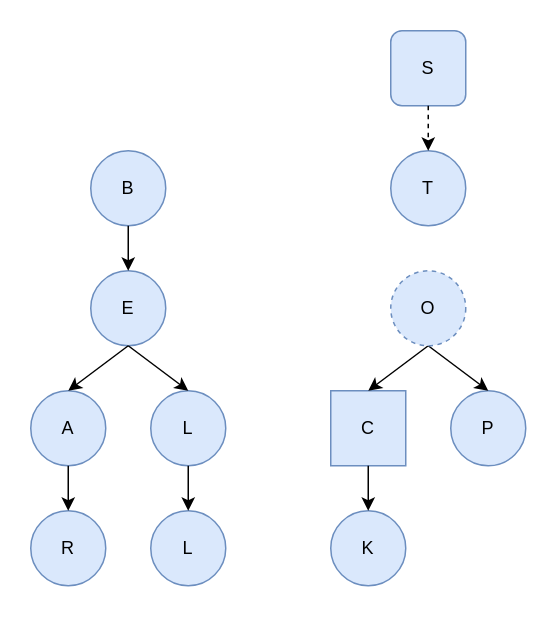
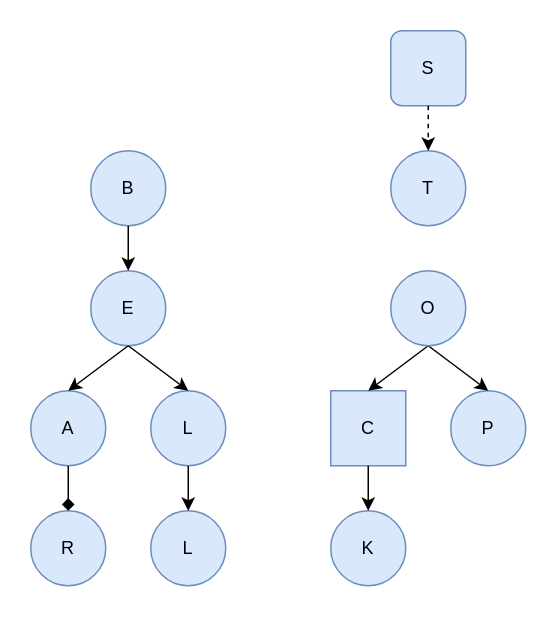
node "O": style dashed -> solid
edge "A" -> "R": arrowhead classic -> diamond
